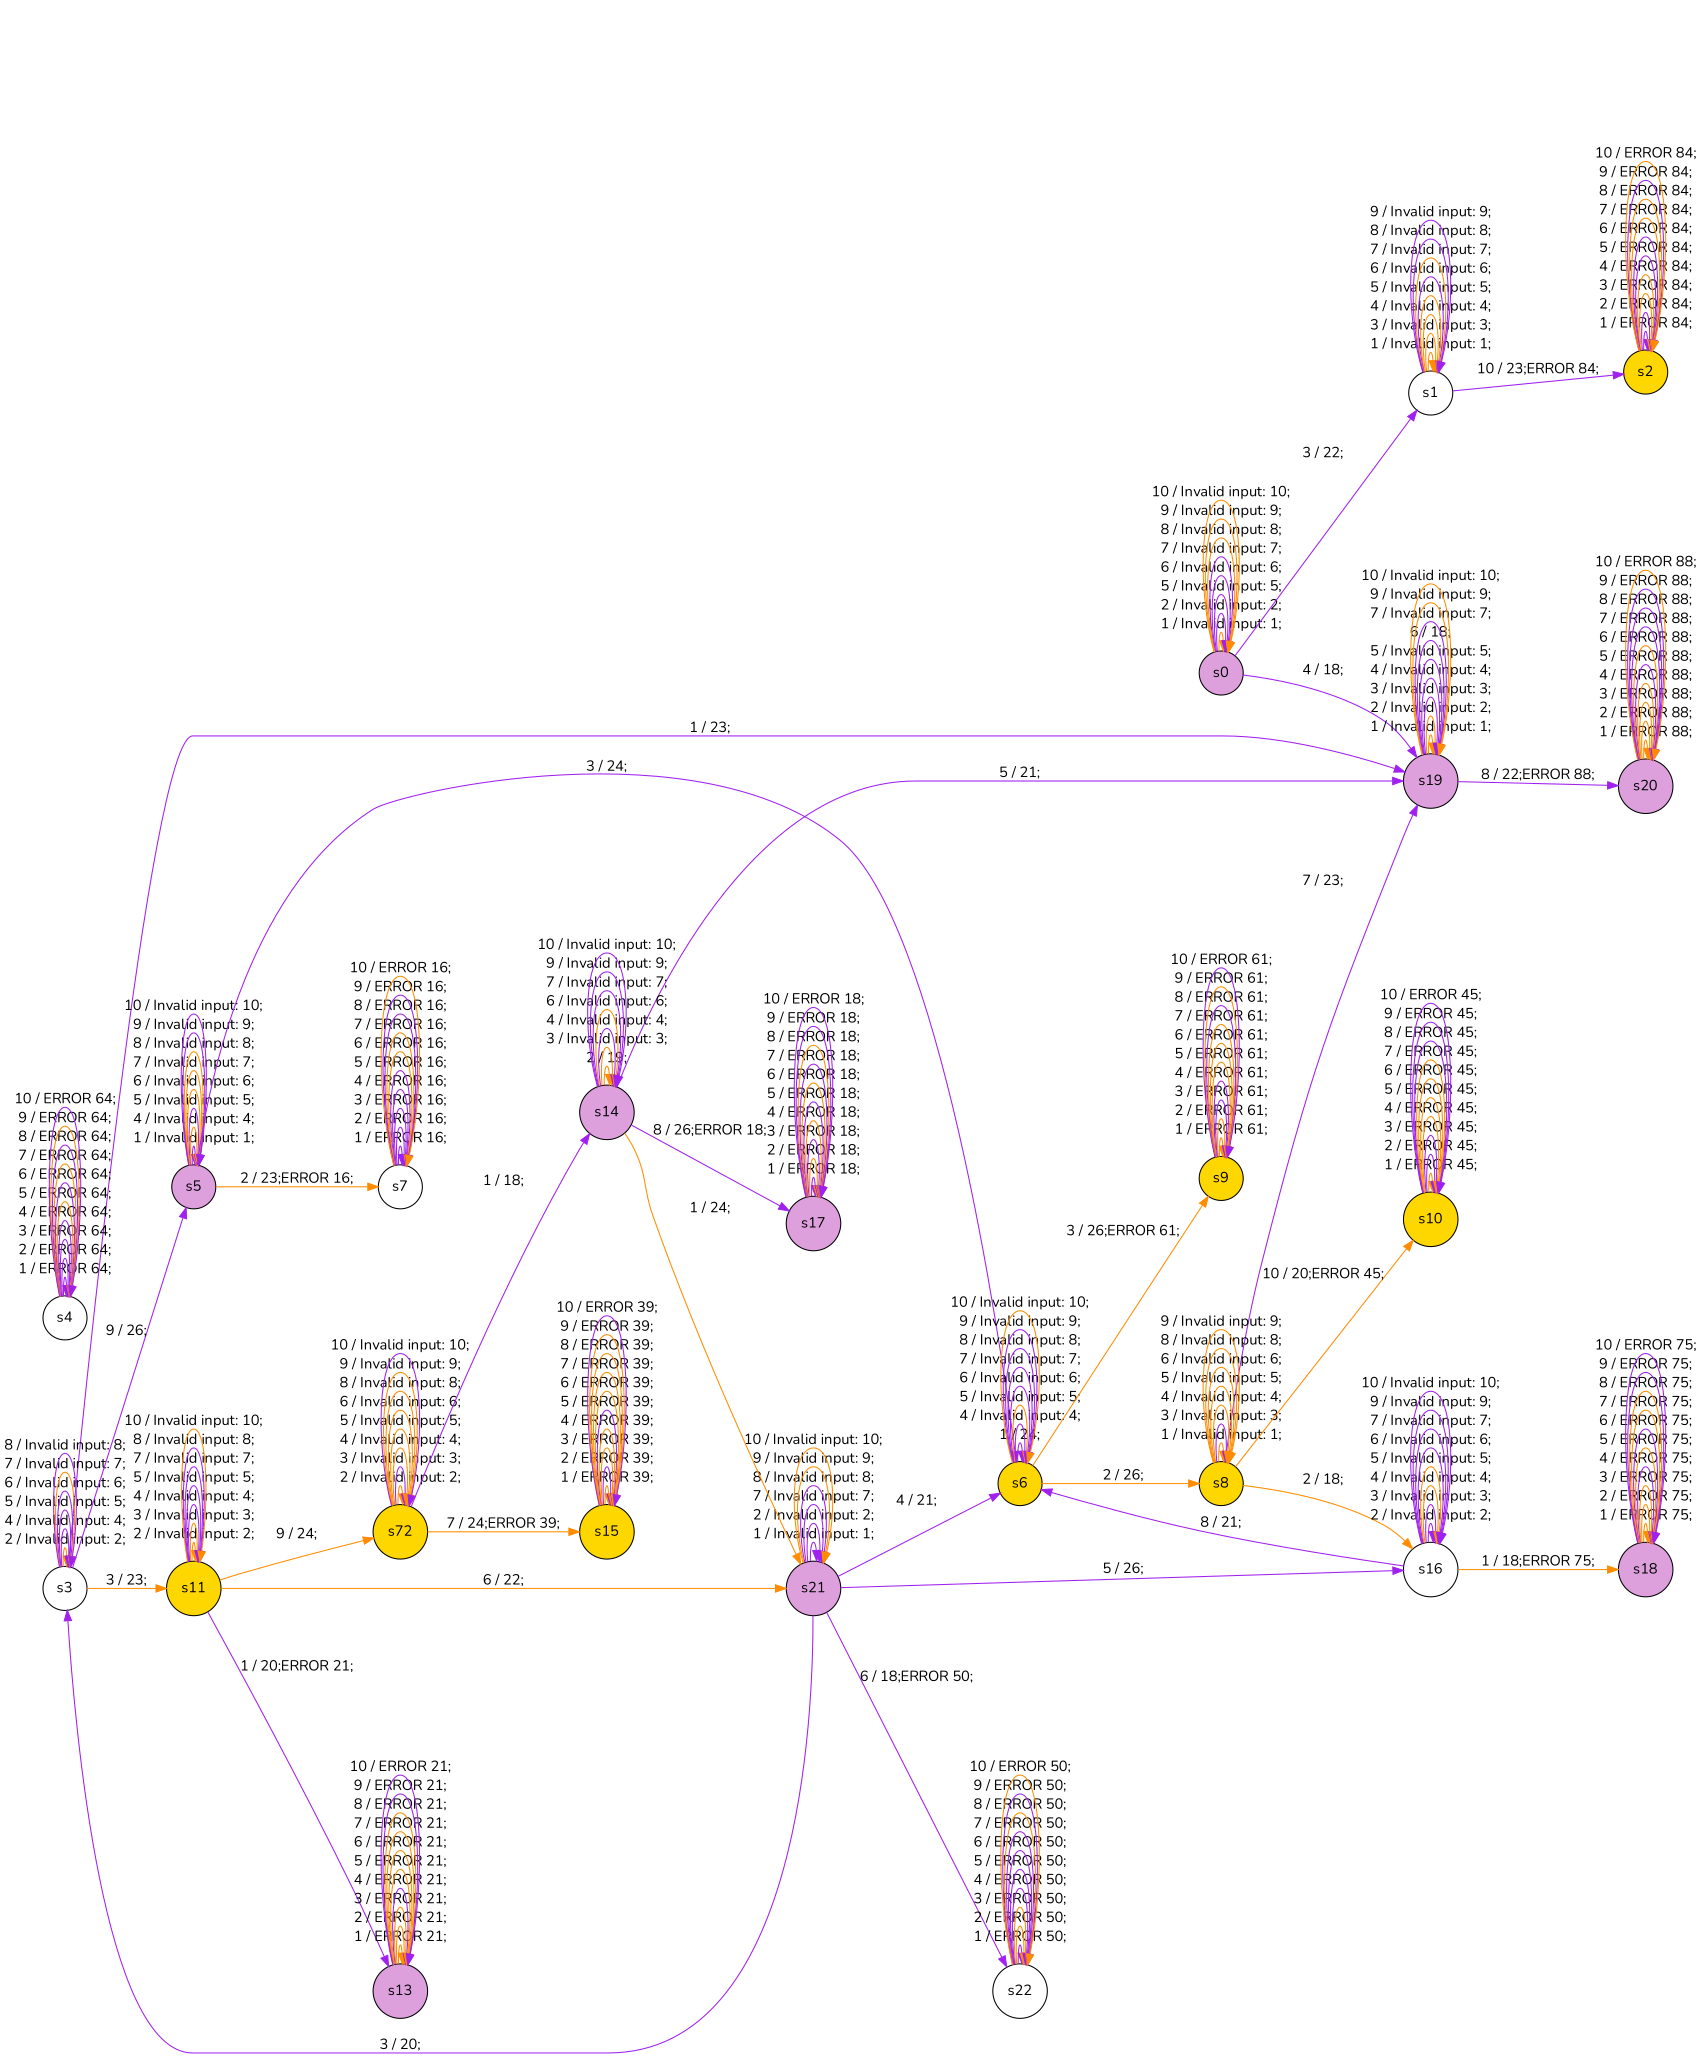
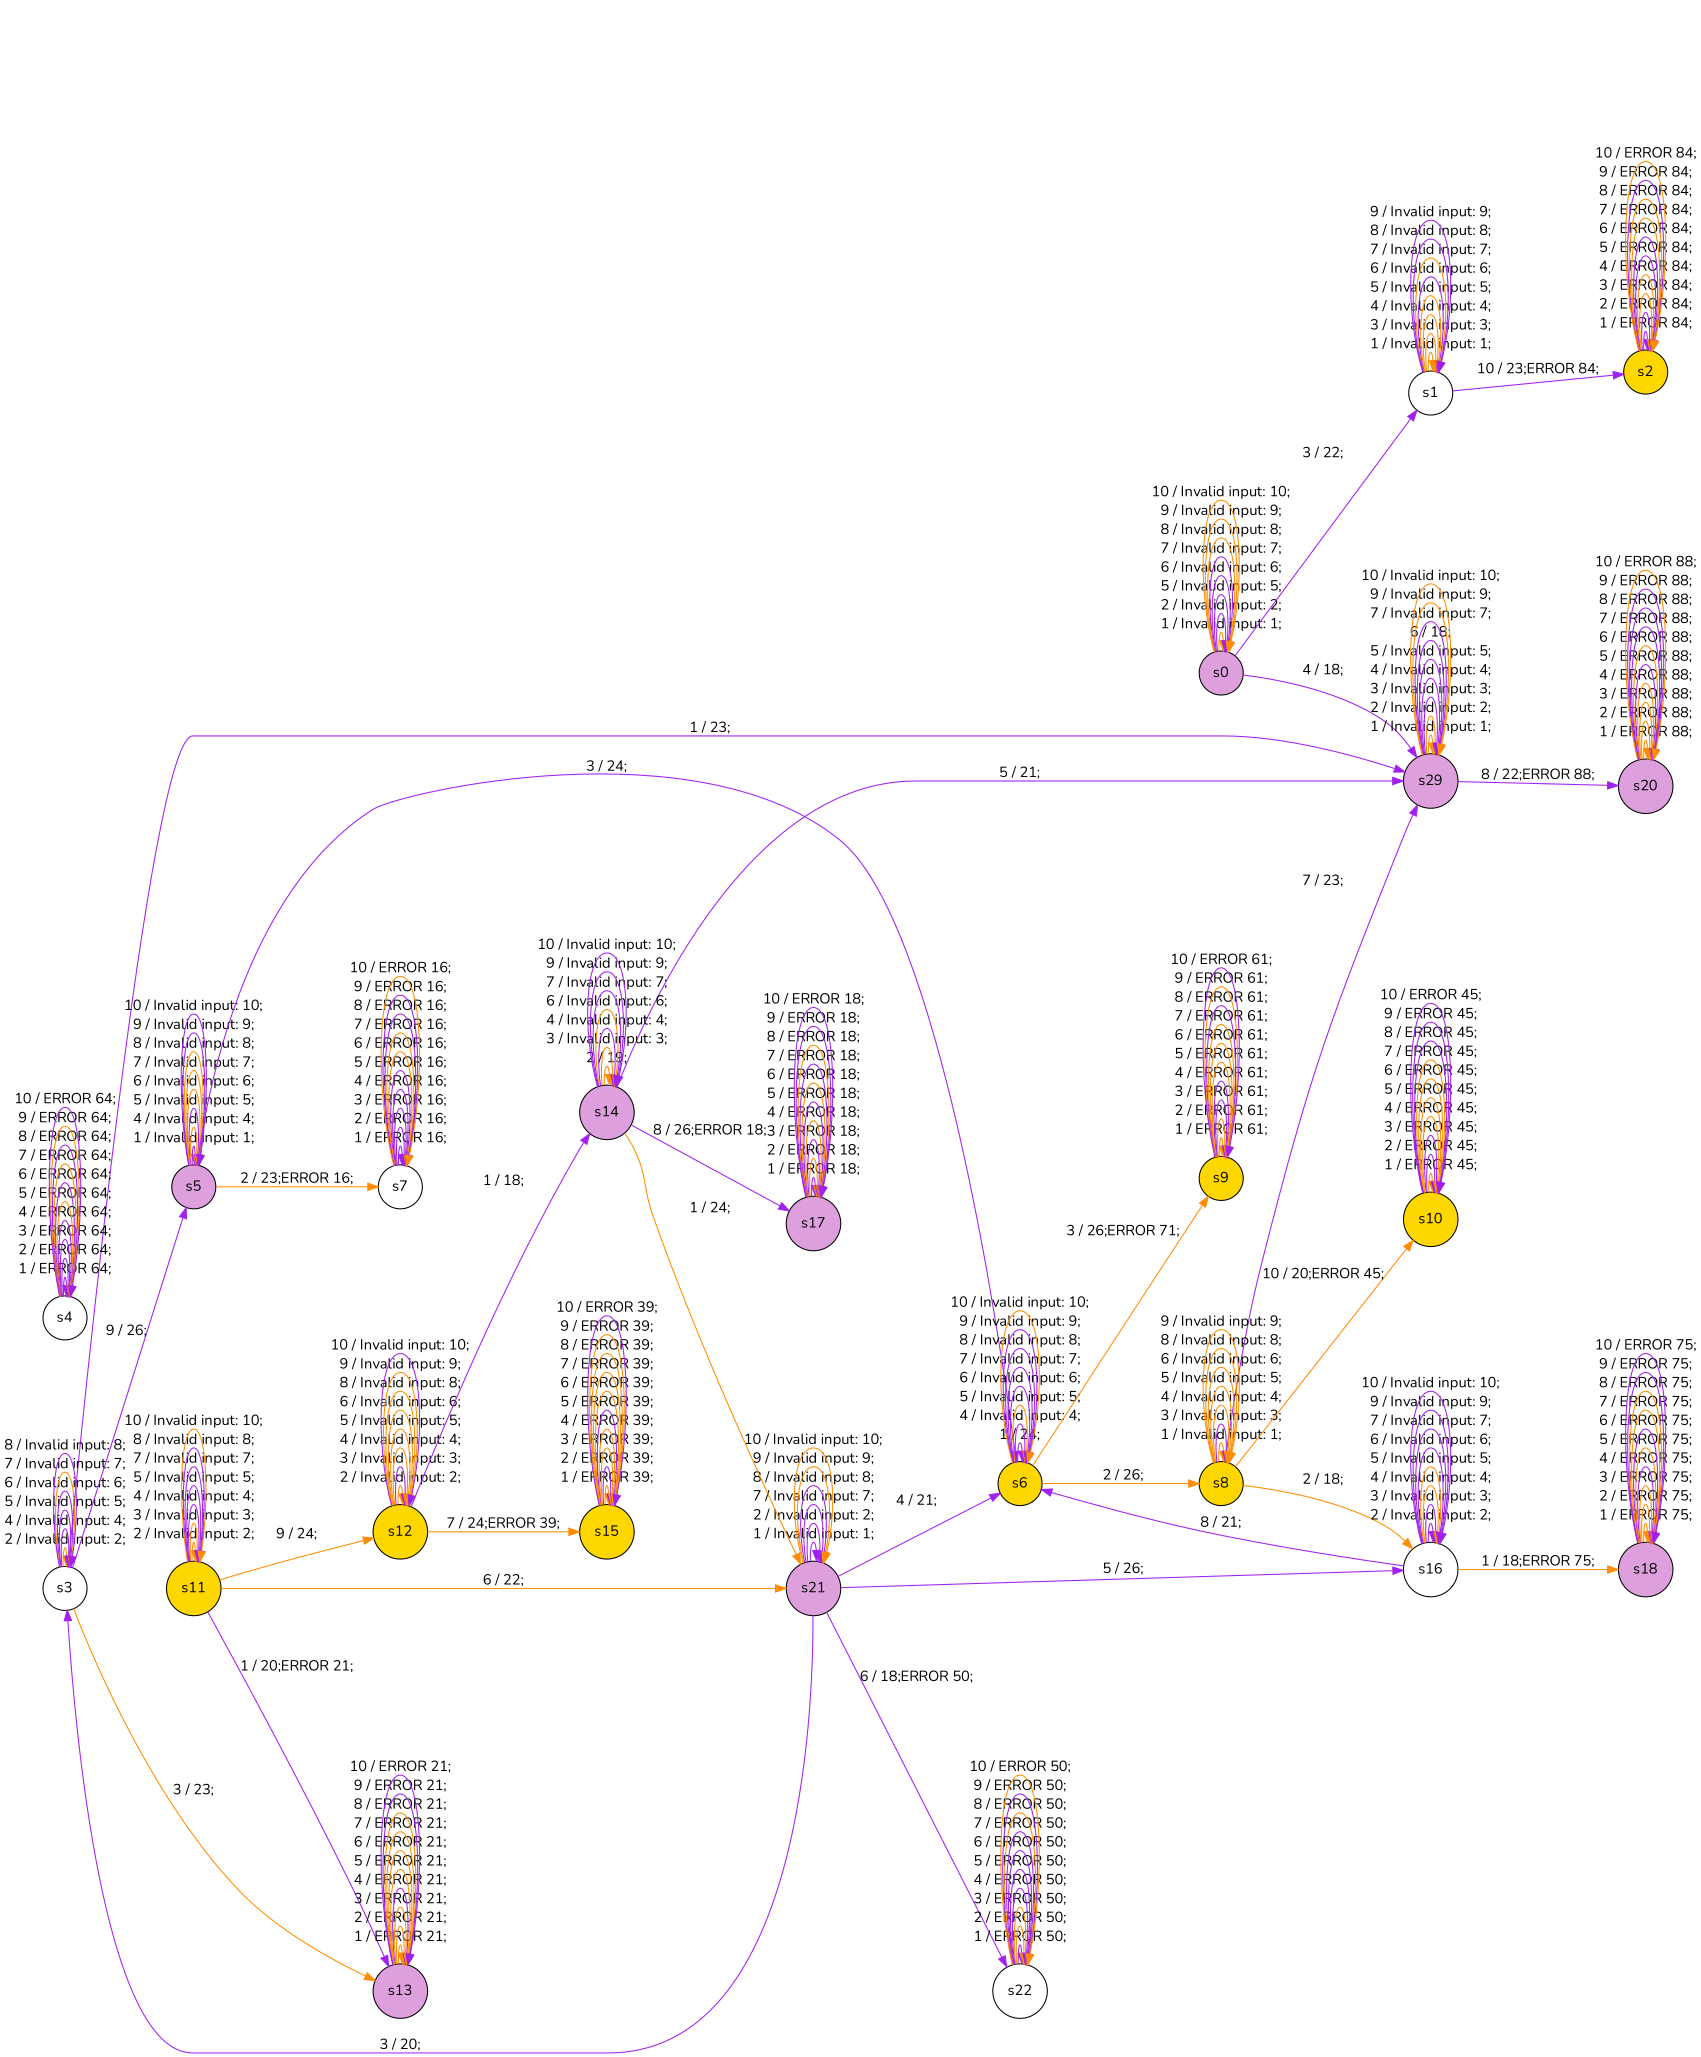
node "s19": label "s19" -> "s29"
edge "s6" -> "s9": label "3 / 26;ERROR 61;" -> "3 / 26;ERROR 71;"
node "s72": label "s72" -> "s12"
edge "s3" -> "s11": now "s3" -> "s13"
